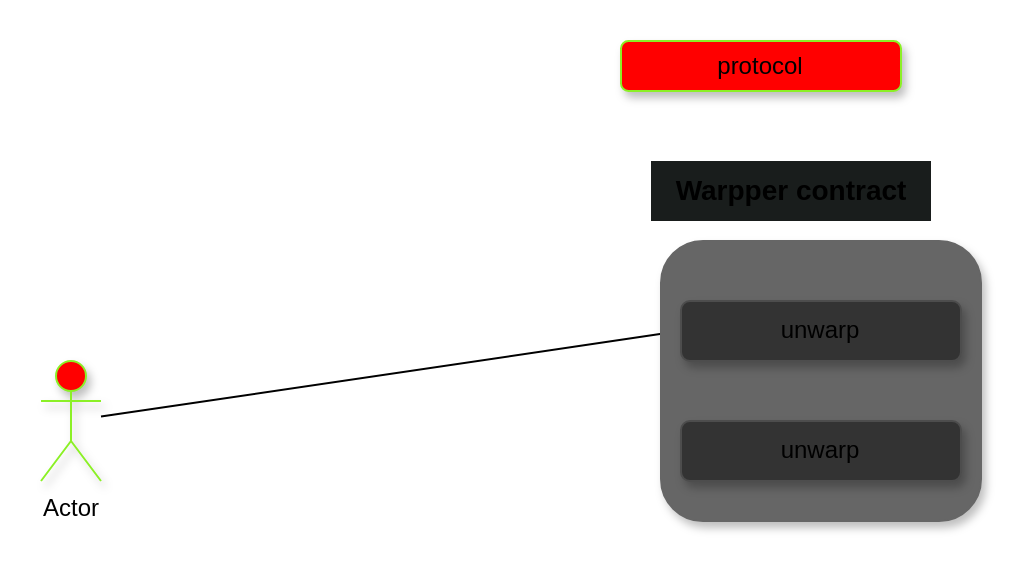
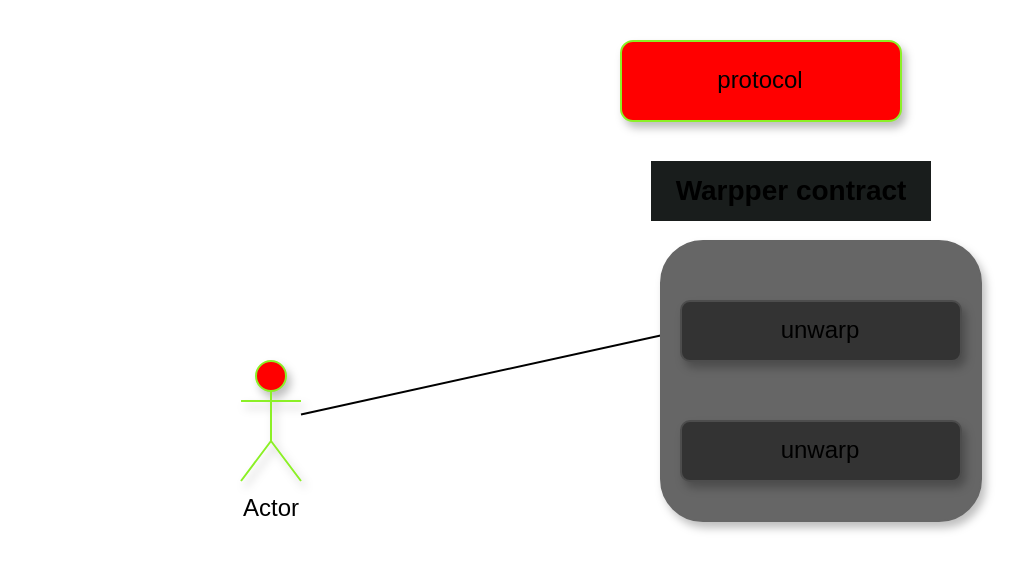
node "protocol": size 280x50 -> 280x80
node "Actor": moved (71, 421) -> (271, 421)
